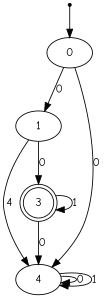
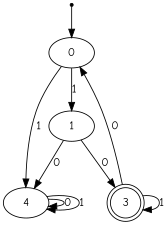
edge "0" -> "1": label "0" -> "1"
edge "0" -> "4": label "0" -> "1"
edge "1" -> "4": label "4" -> "0"
edge "3" -> "4": now "3" -> "0"
